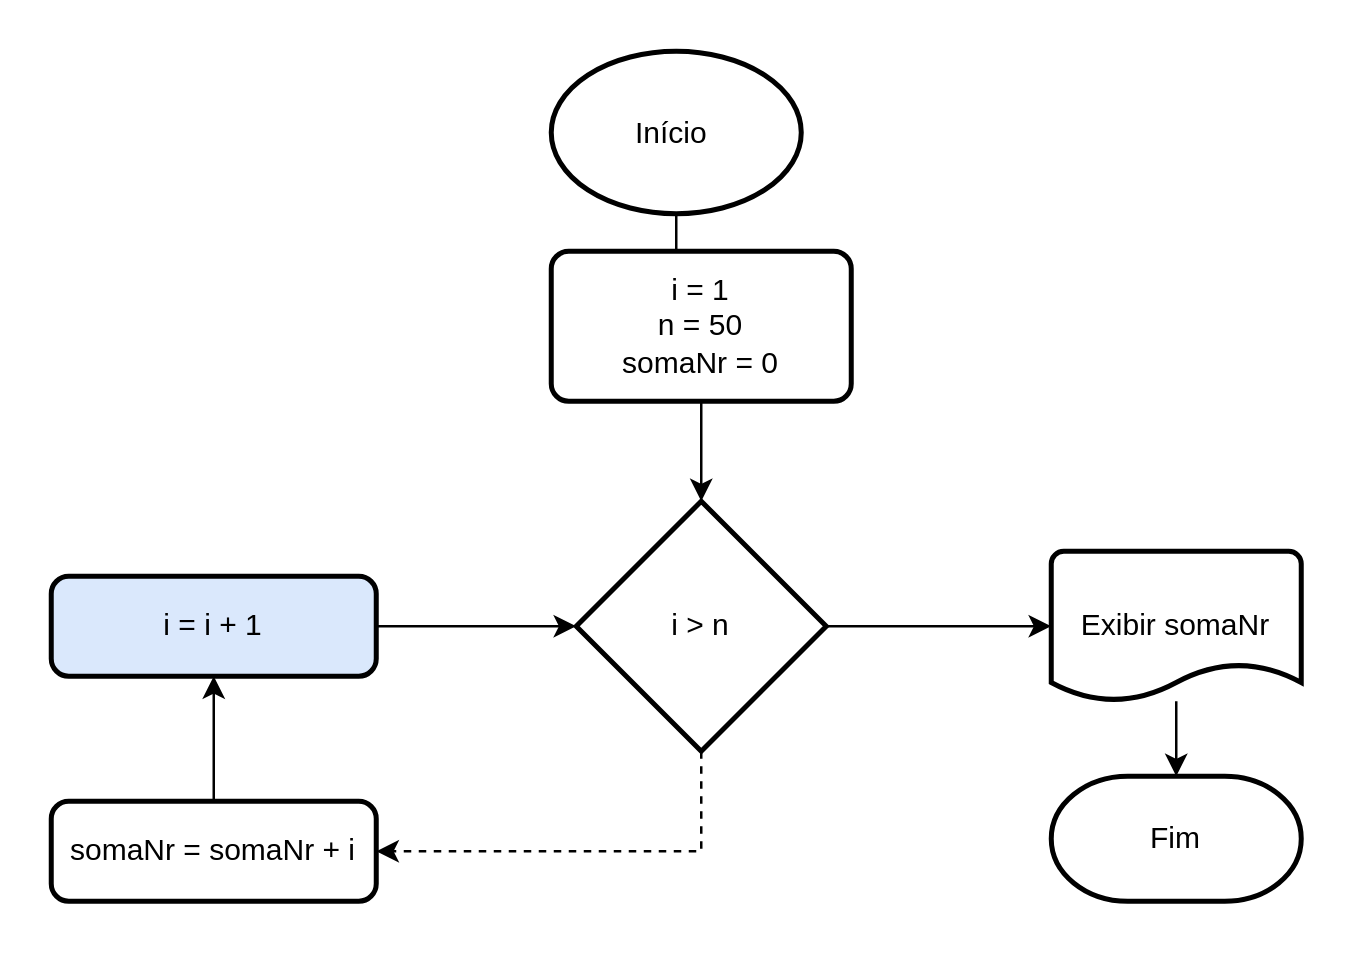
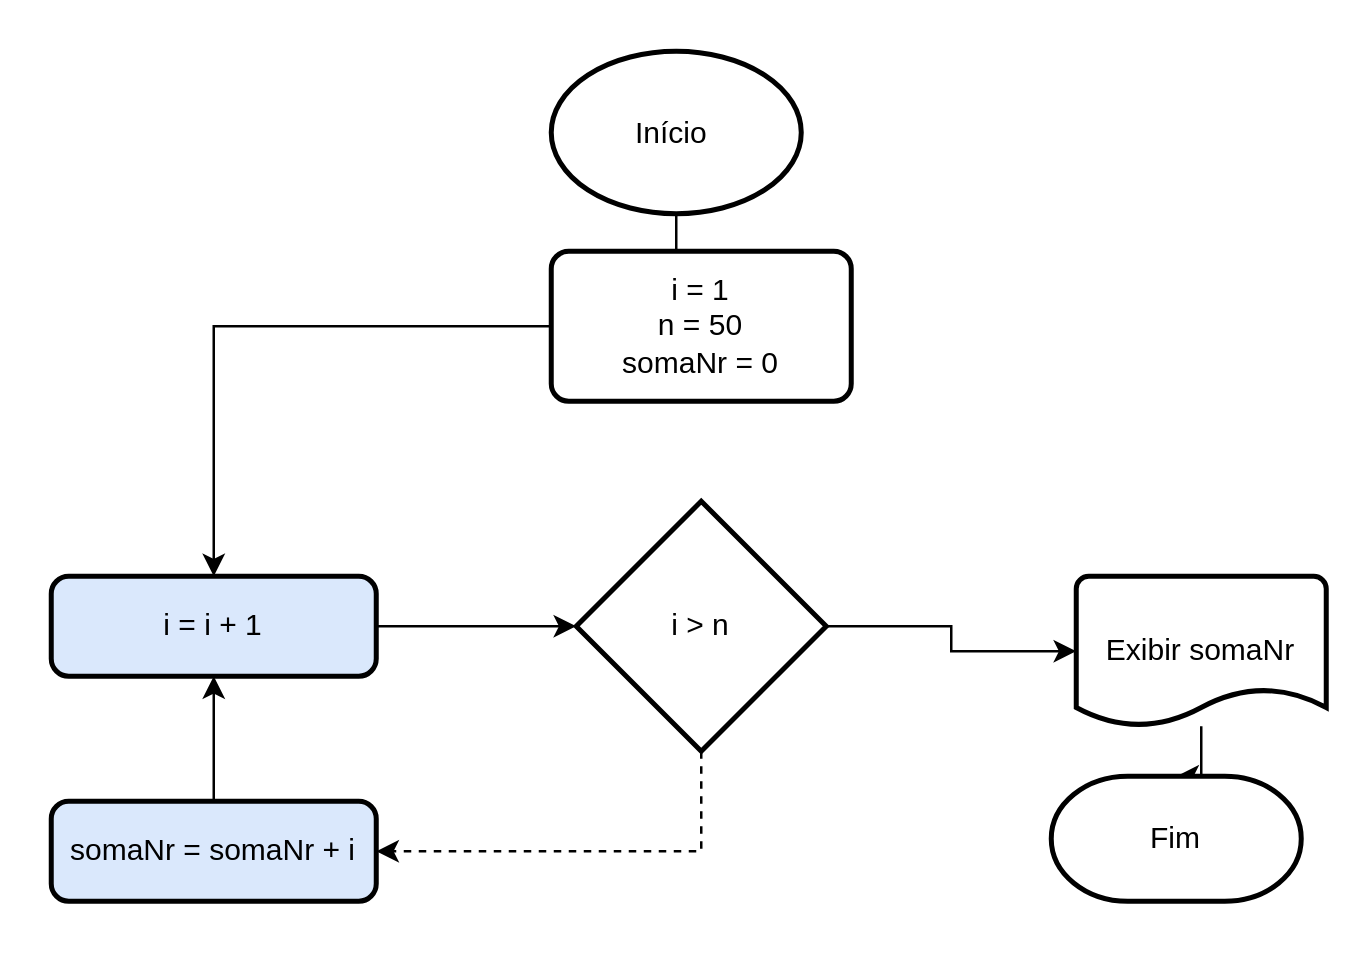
edge "i = 1 n = 50 somaNr = 0" -> "i > n": now "i = 1 n = 50 somaNr = 0" -> "i = i + 1"
node "Exibir somaNr": moved (1176, 626) -> (1201, 651)
node "somaNr = somaNr + i": fillcolor #ffffff -> #dae8fc
